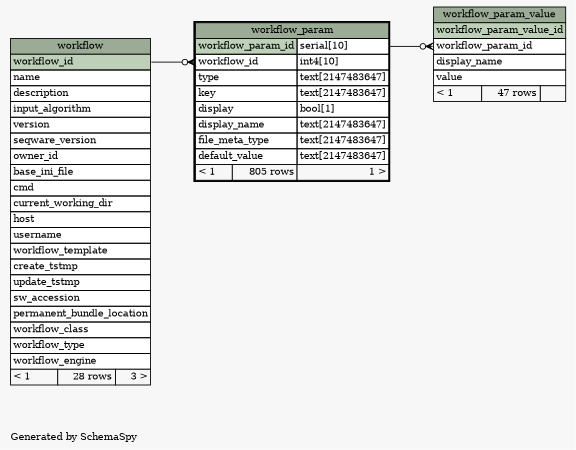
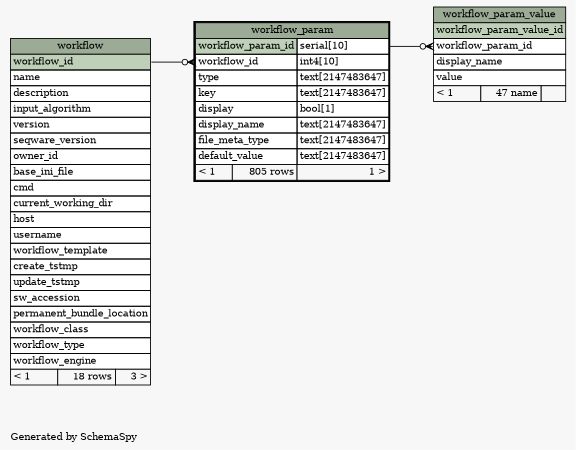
node "workflow_param_value": text "47 rows" -> "47 name"
node "workflow": text "28 rows" -> "18 rows"
